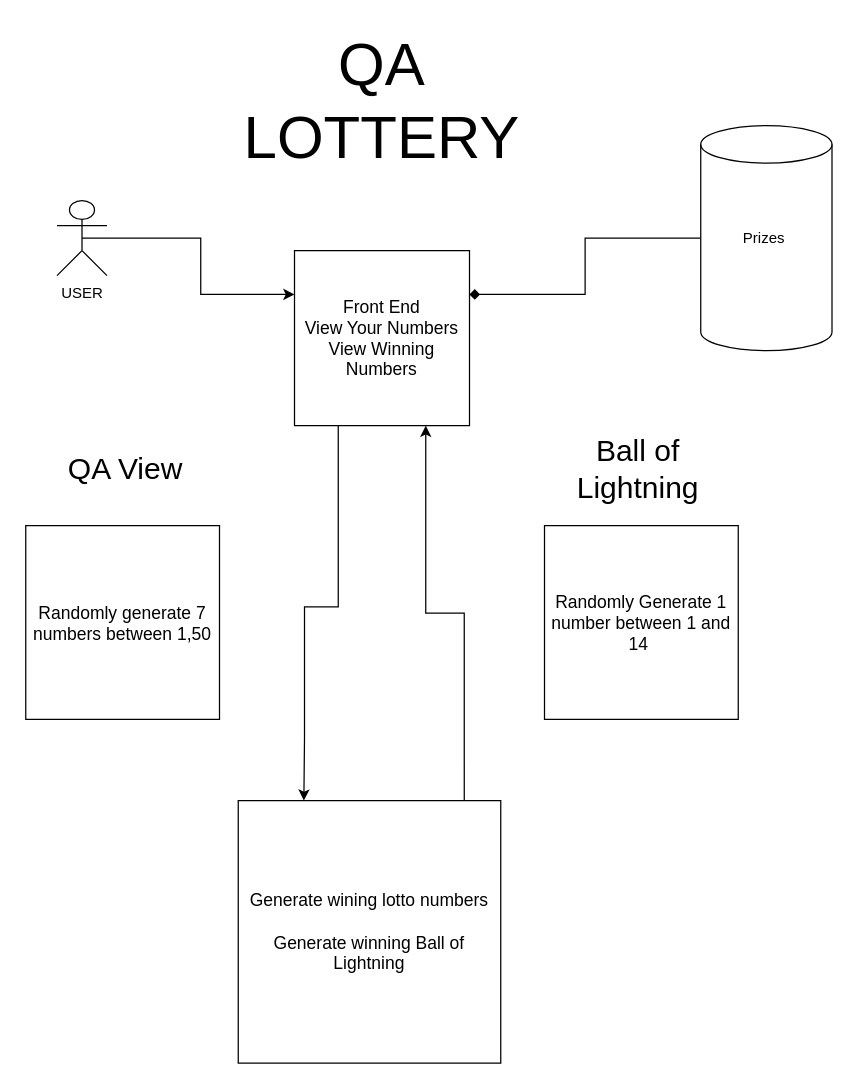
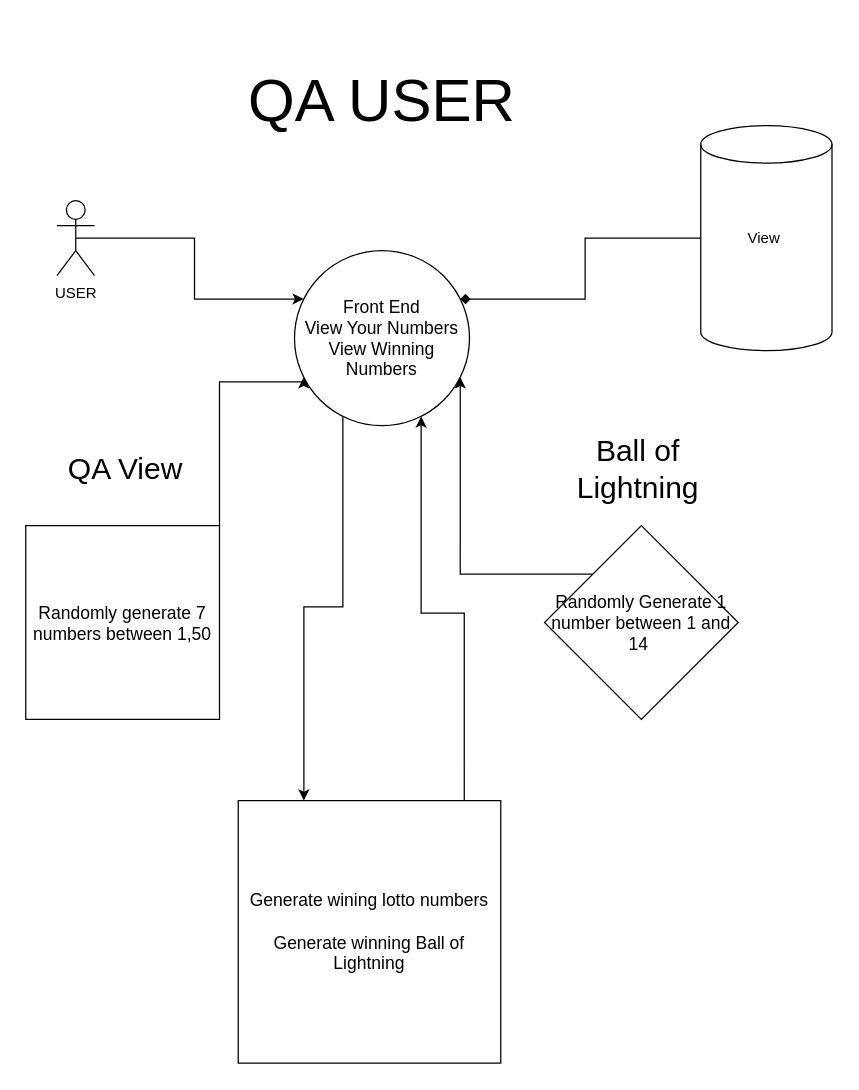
node "QA LOTTERY": label "QA LOTTERY" -> "QA USER"
node "USER": size 50x75 -> 38x75
node "Prizes": label "Prizes" -> "View"
node "Front End View Your Numbers View Winning Numbers": shape rectangle -> ellipse
edge "Randomly generate 7 numbers between 1,50" -> "Front End View Your Numbers View Winning Numbers": added
edge "Randomly Generate 1 number between 1 and 14" -> "Front End View Your Numbers View Winning Numbers": added
node "Randomly Generate 1 number between 1 and 14": shape rectangle -> diamond
